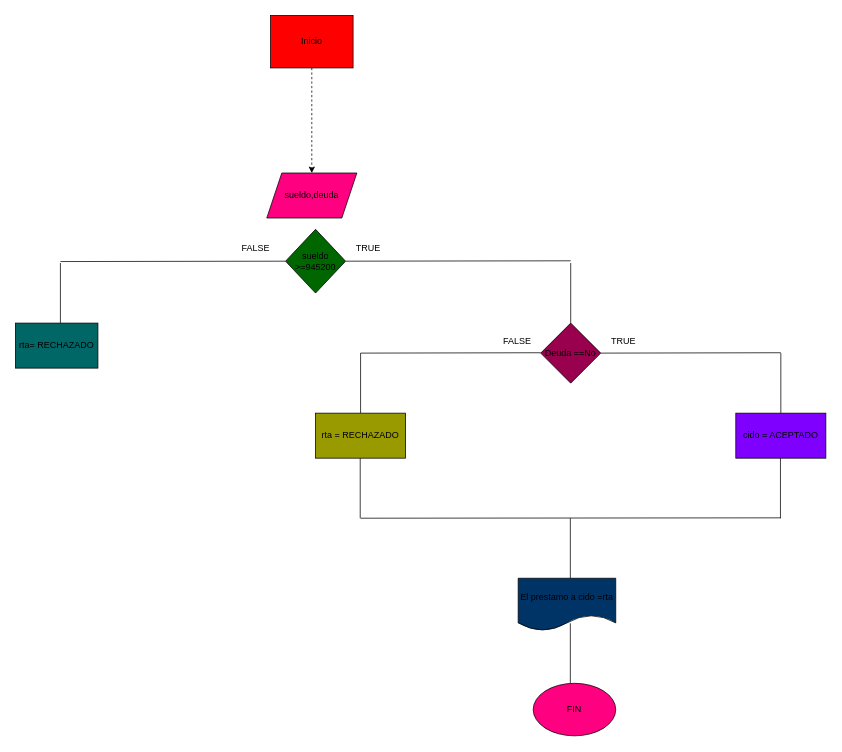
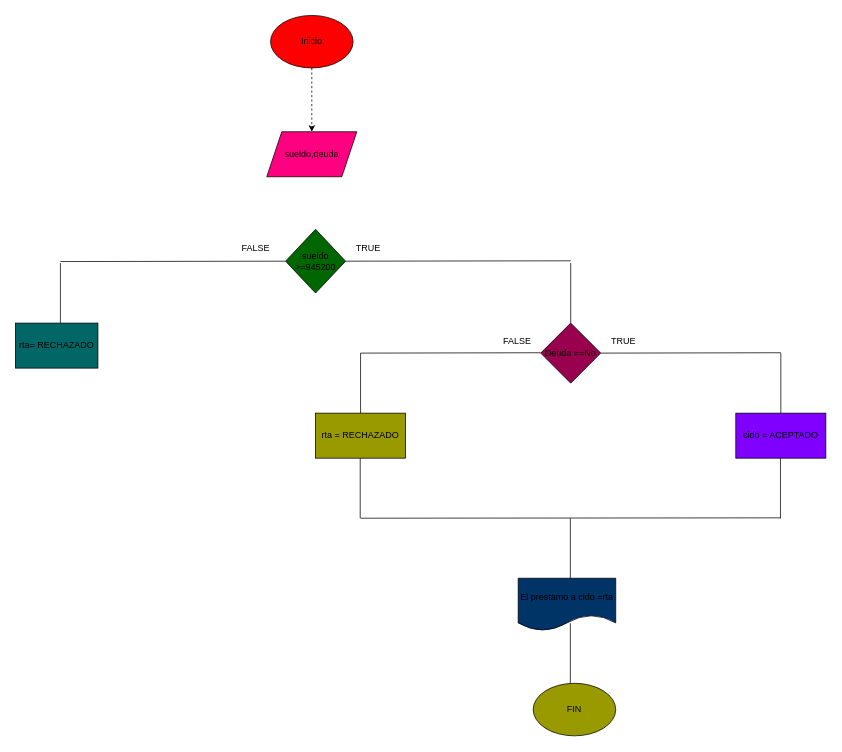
node "Inicio": shape rectangle -> ellipse
node "sueldo,deuda": moved (312, 195) -> (312, 154)
node "FIN": fillcolor #ff0080 -> #999900
